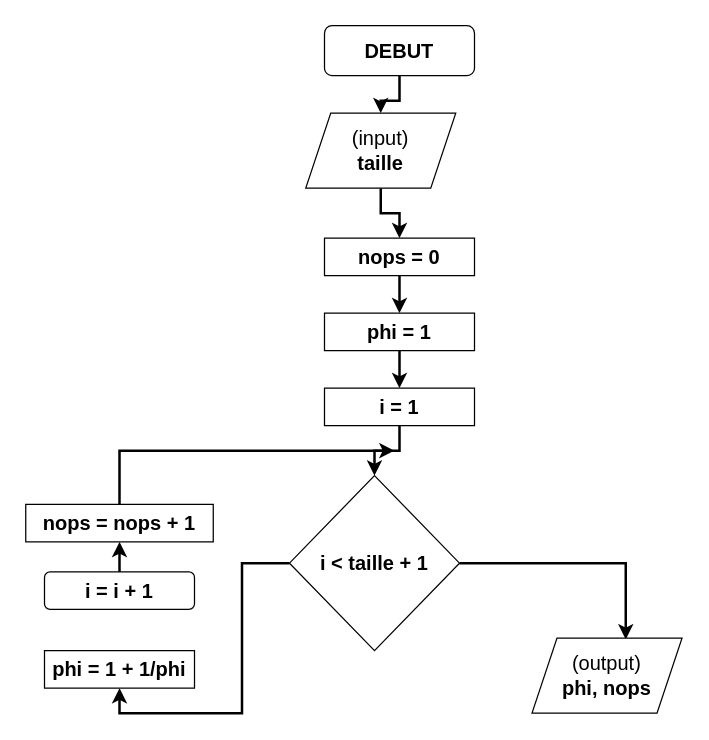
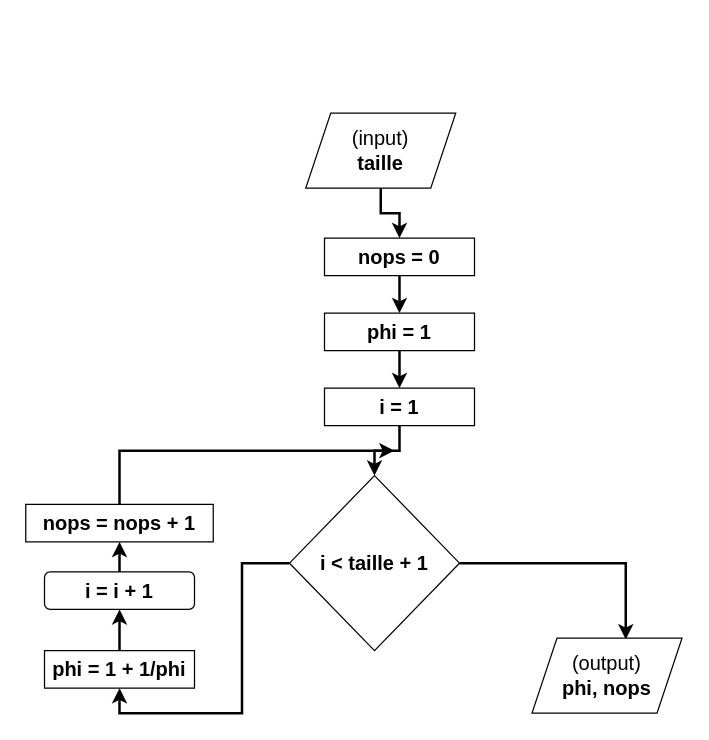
node "DEBUT": removed
edge "DEBUT" -> "(input) taille": removed
edge "phi = 1 + 1/phi" -> "i = i + 1": added
